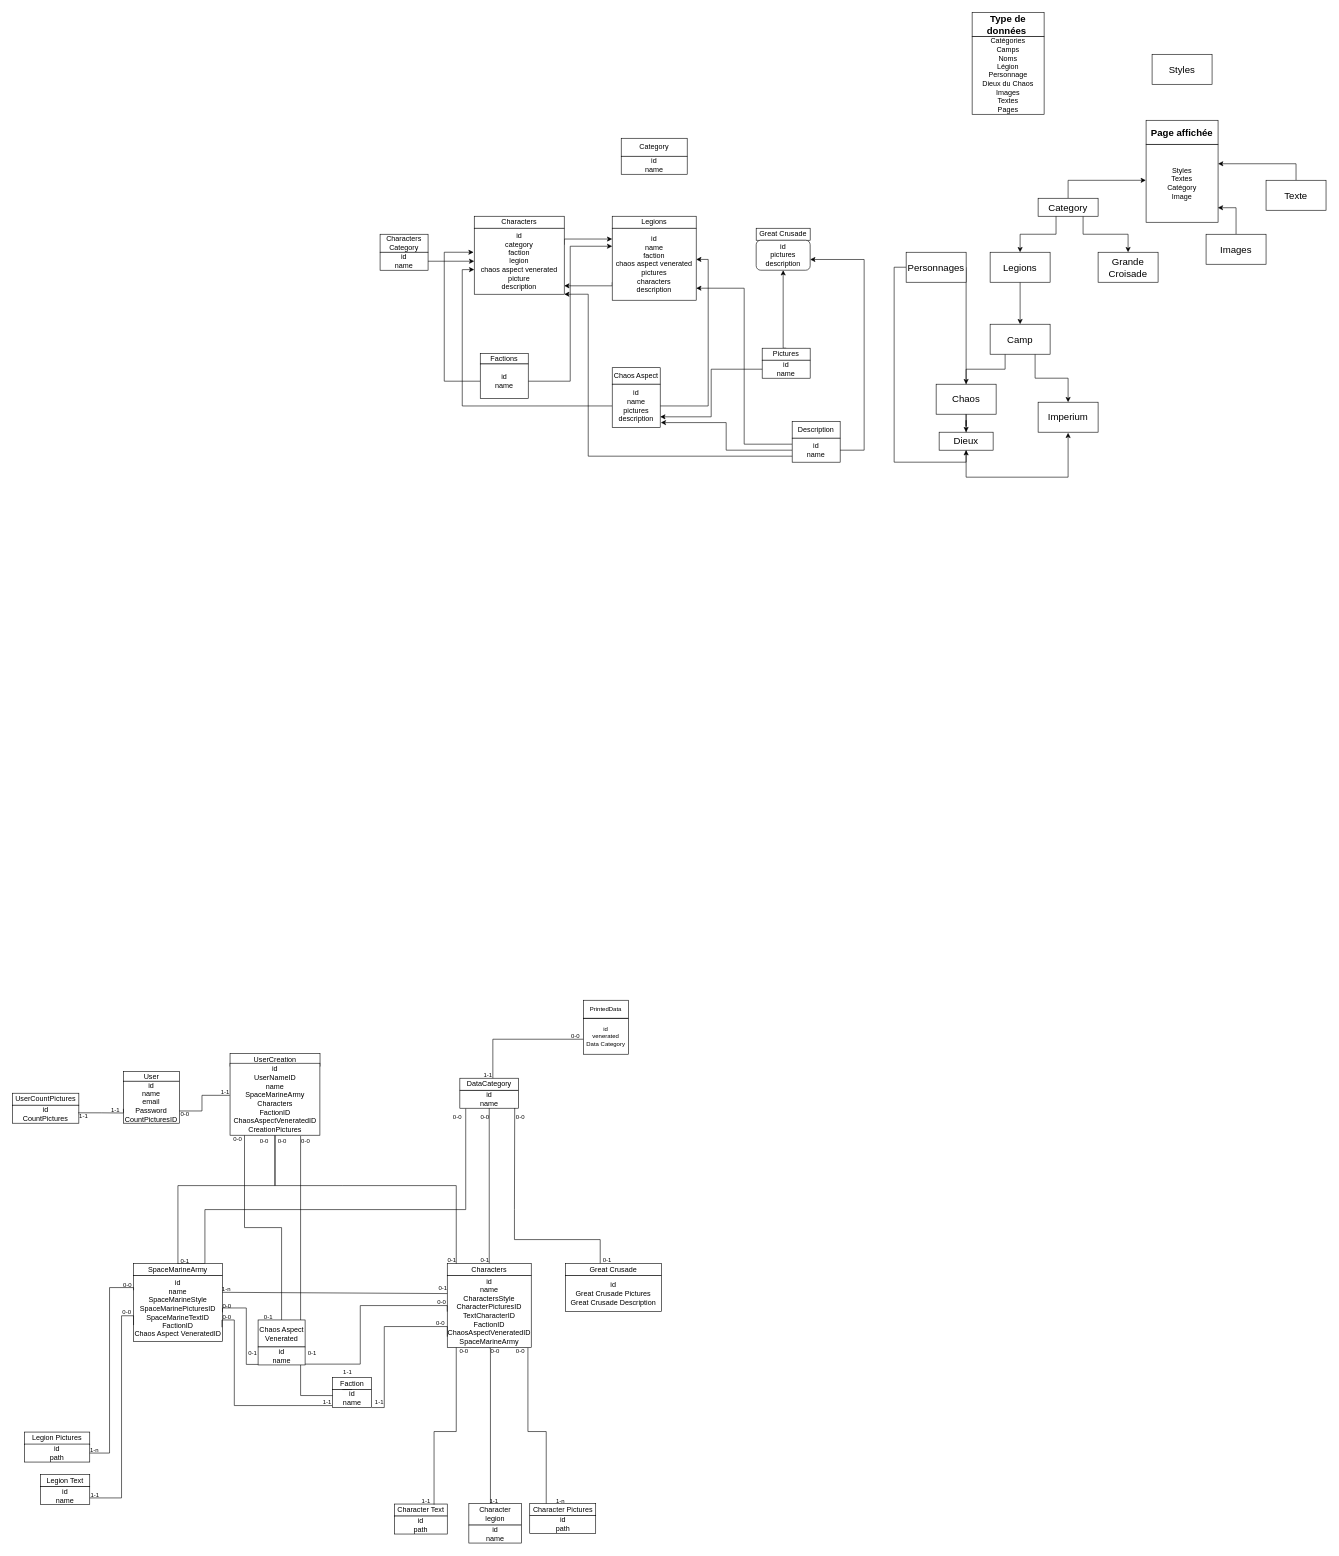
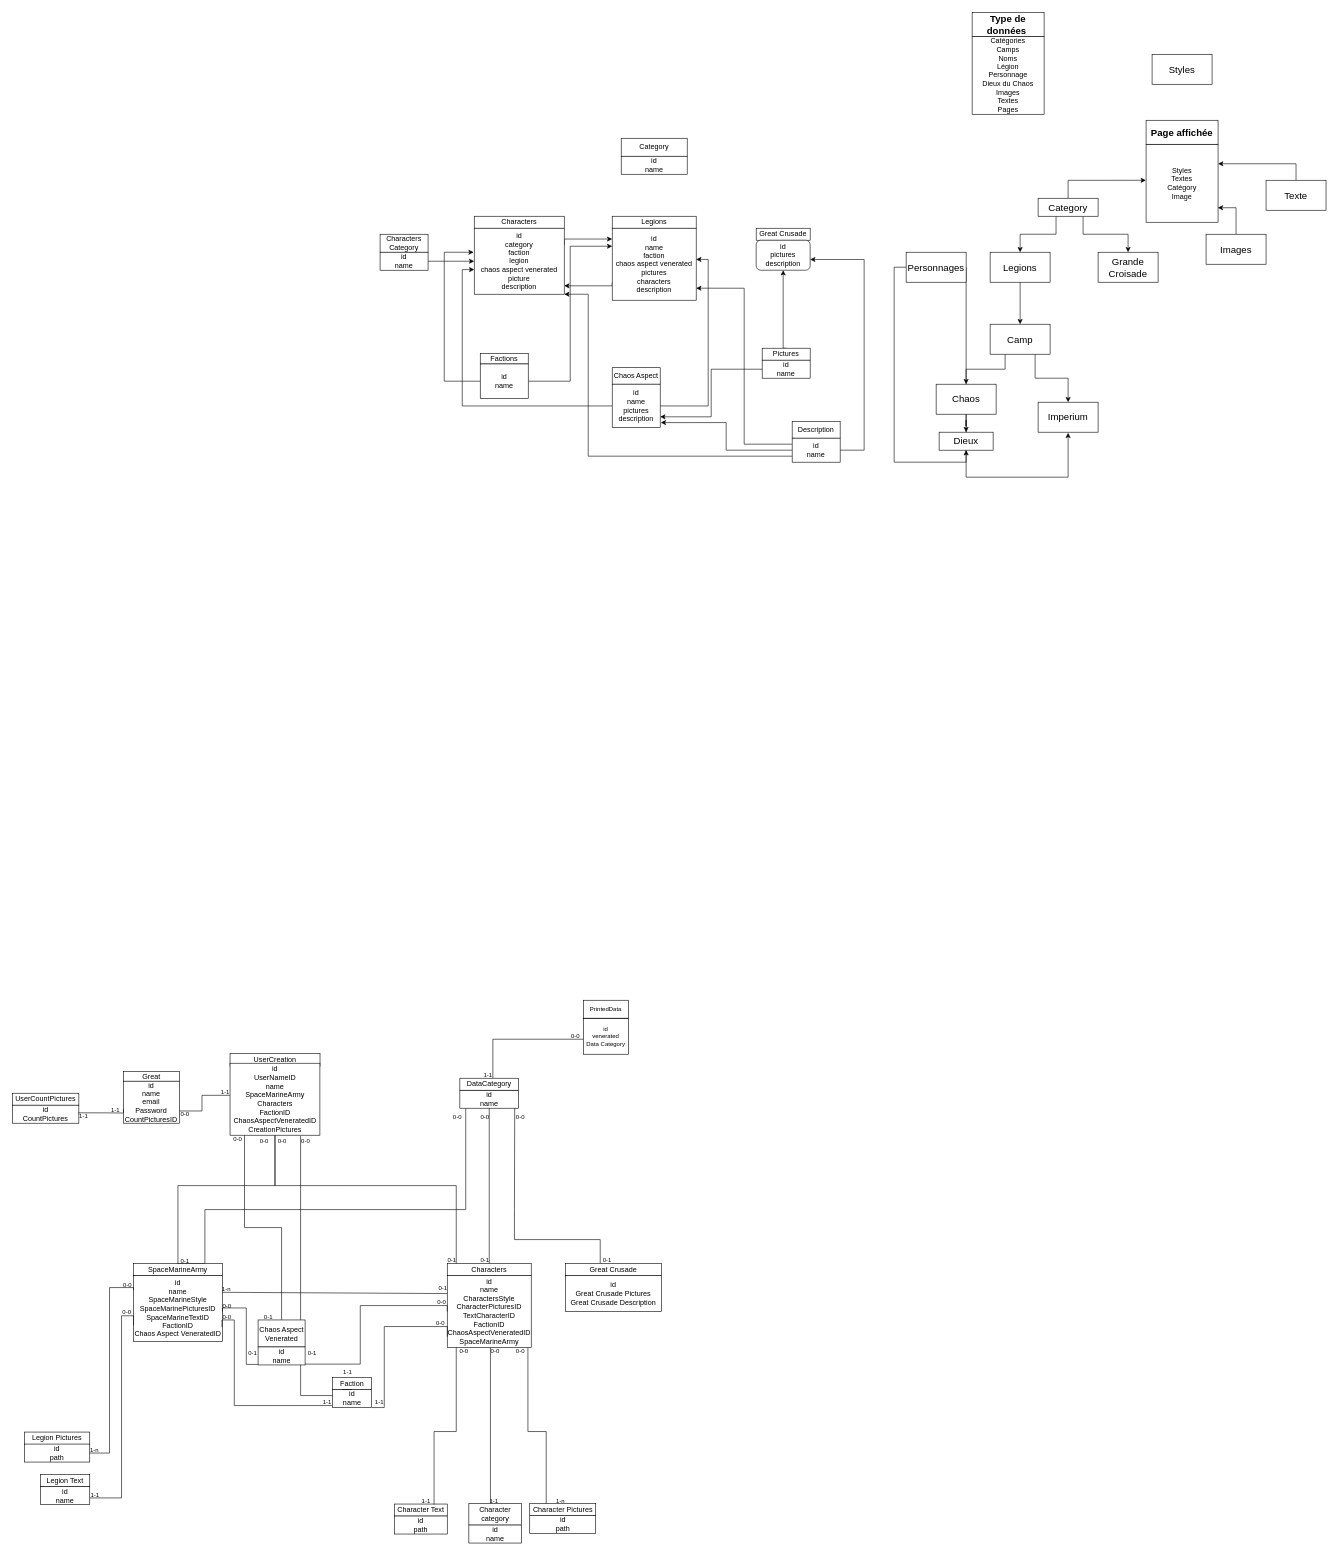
node "User": label "User" -> "Great"
node "Character legion": label "Character legion" -> "Character category"
